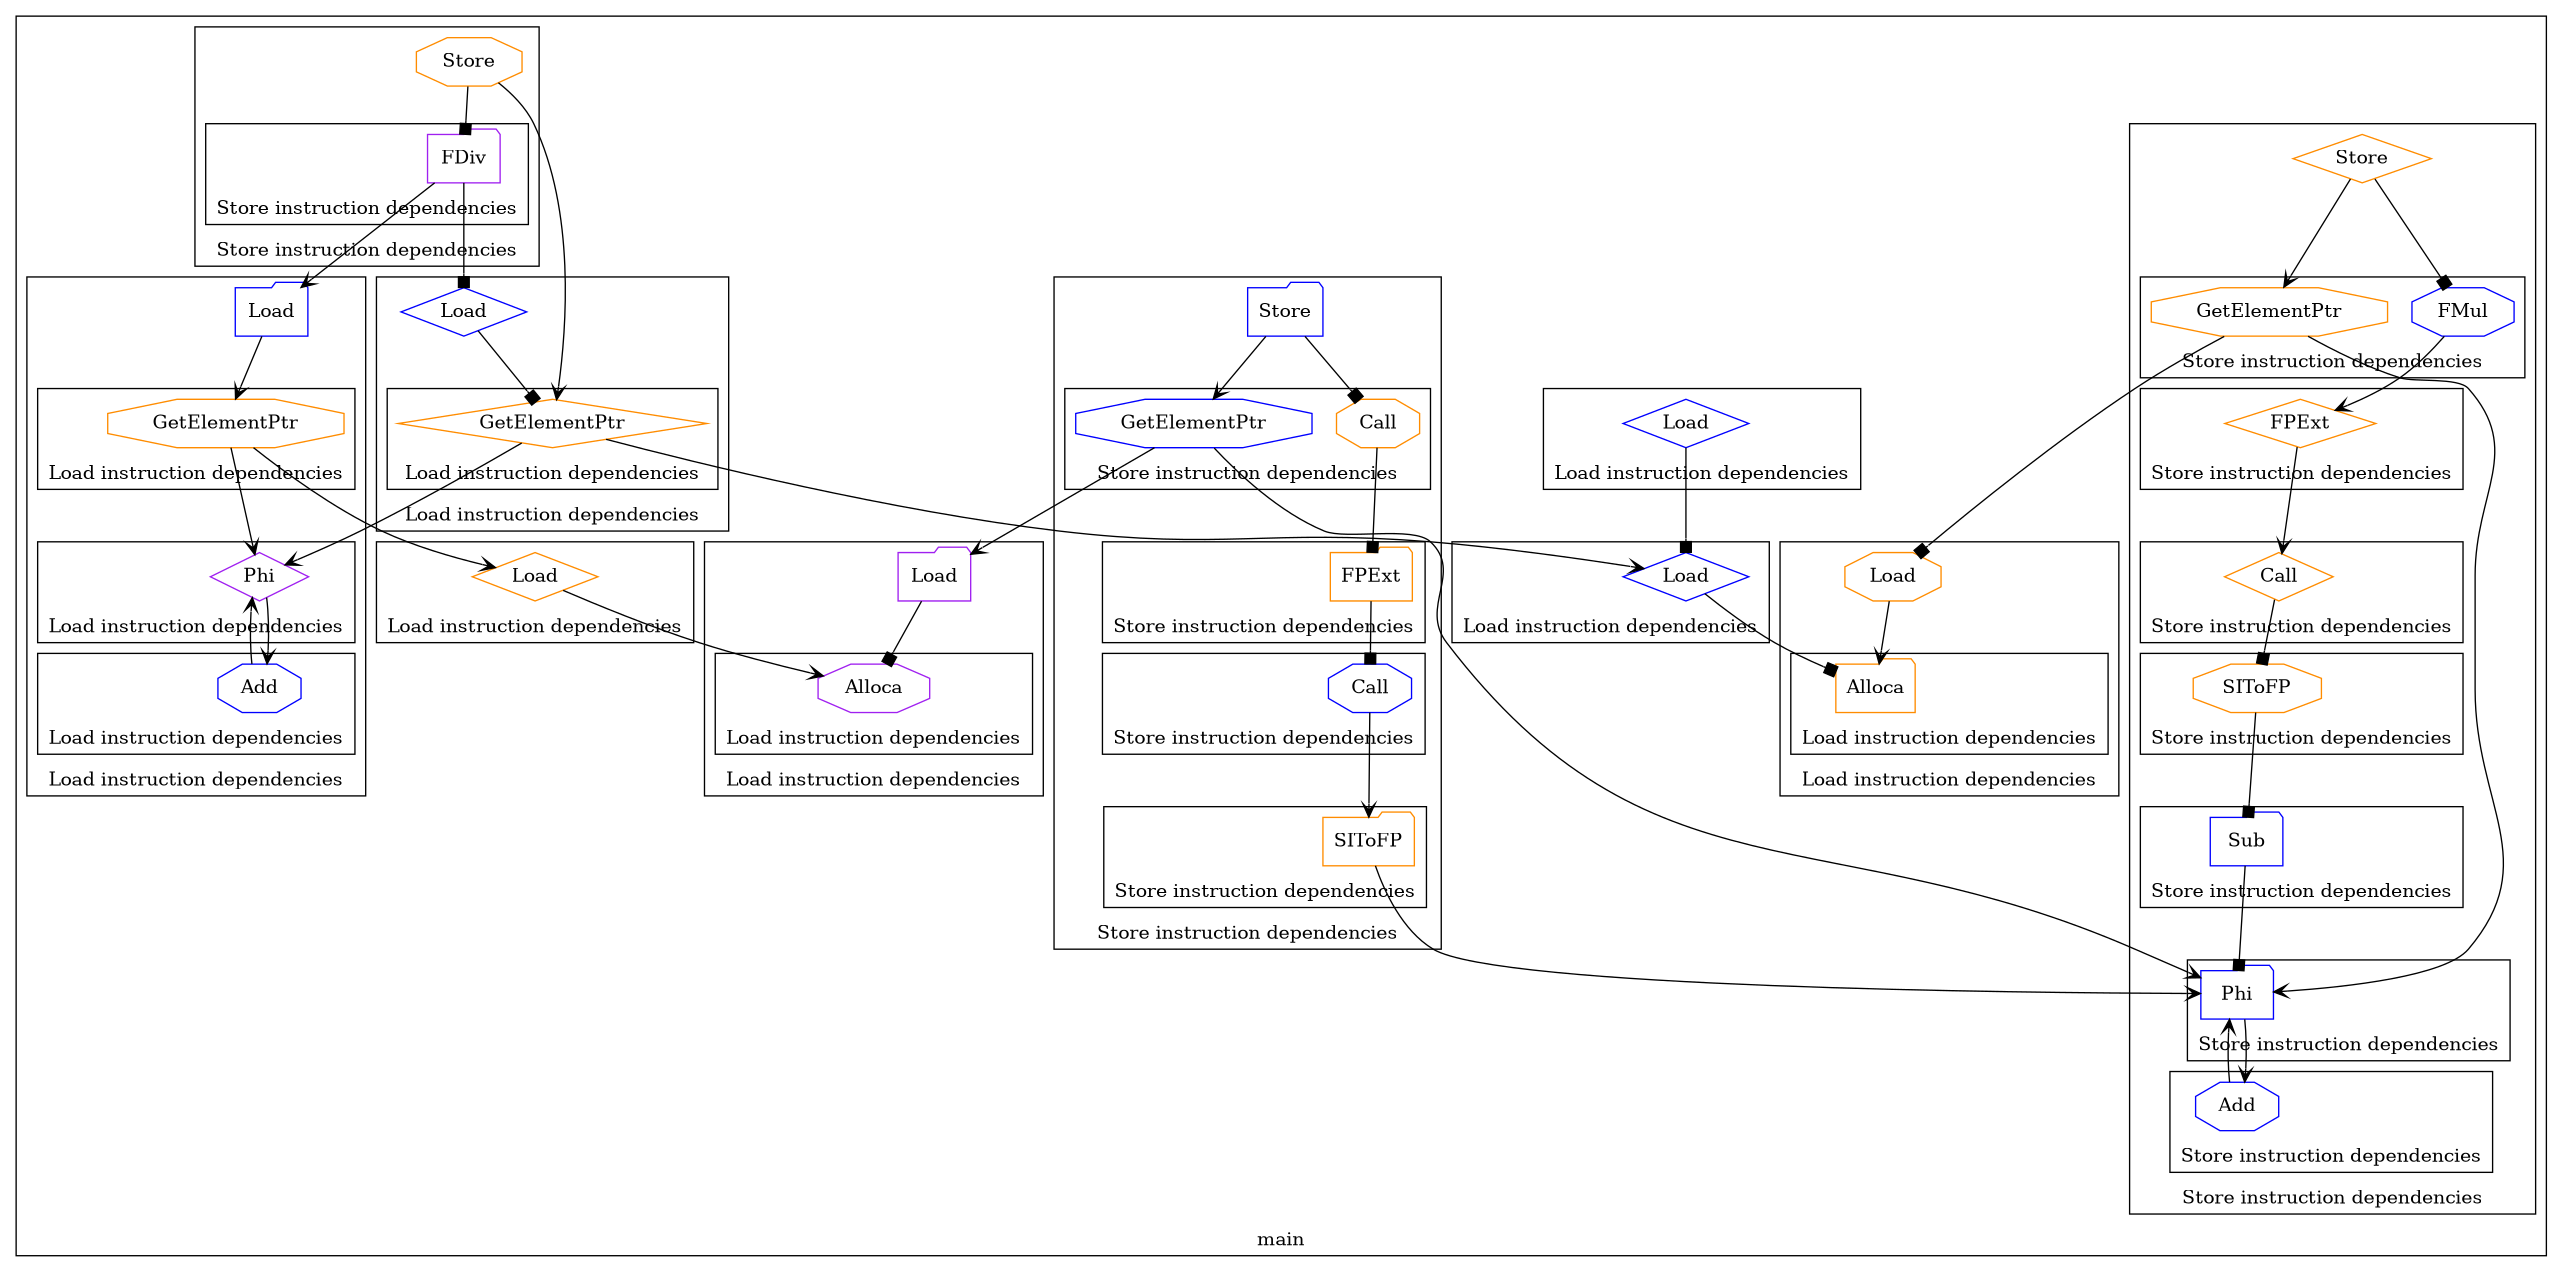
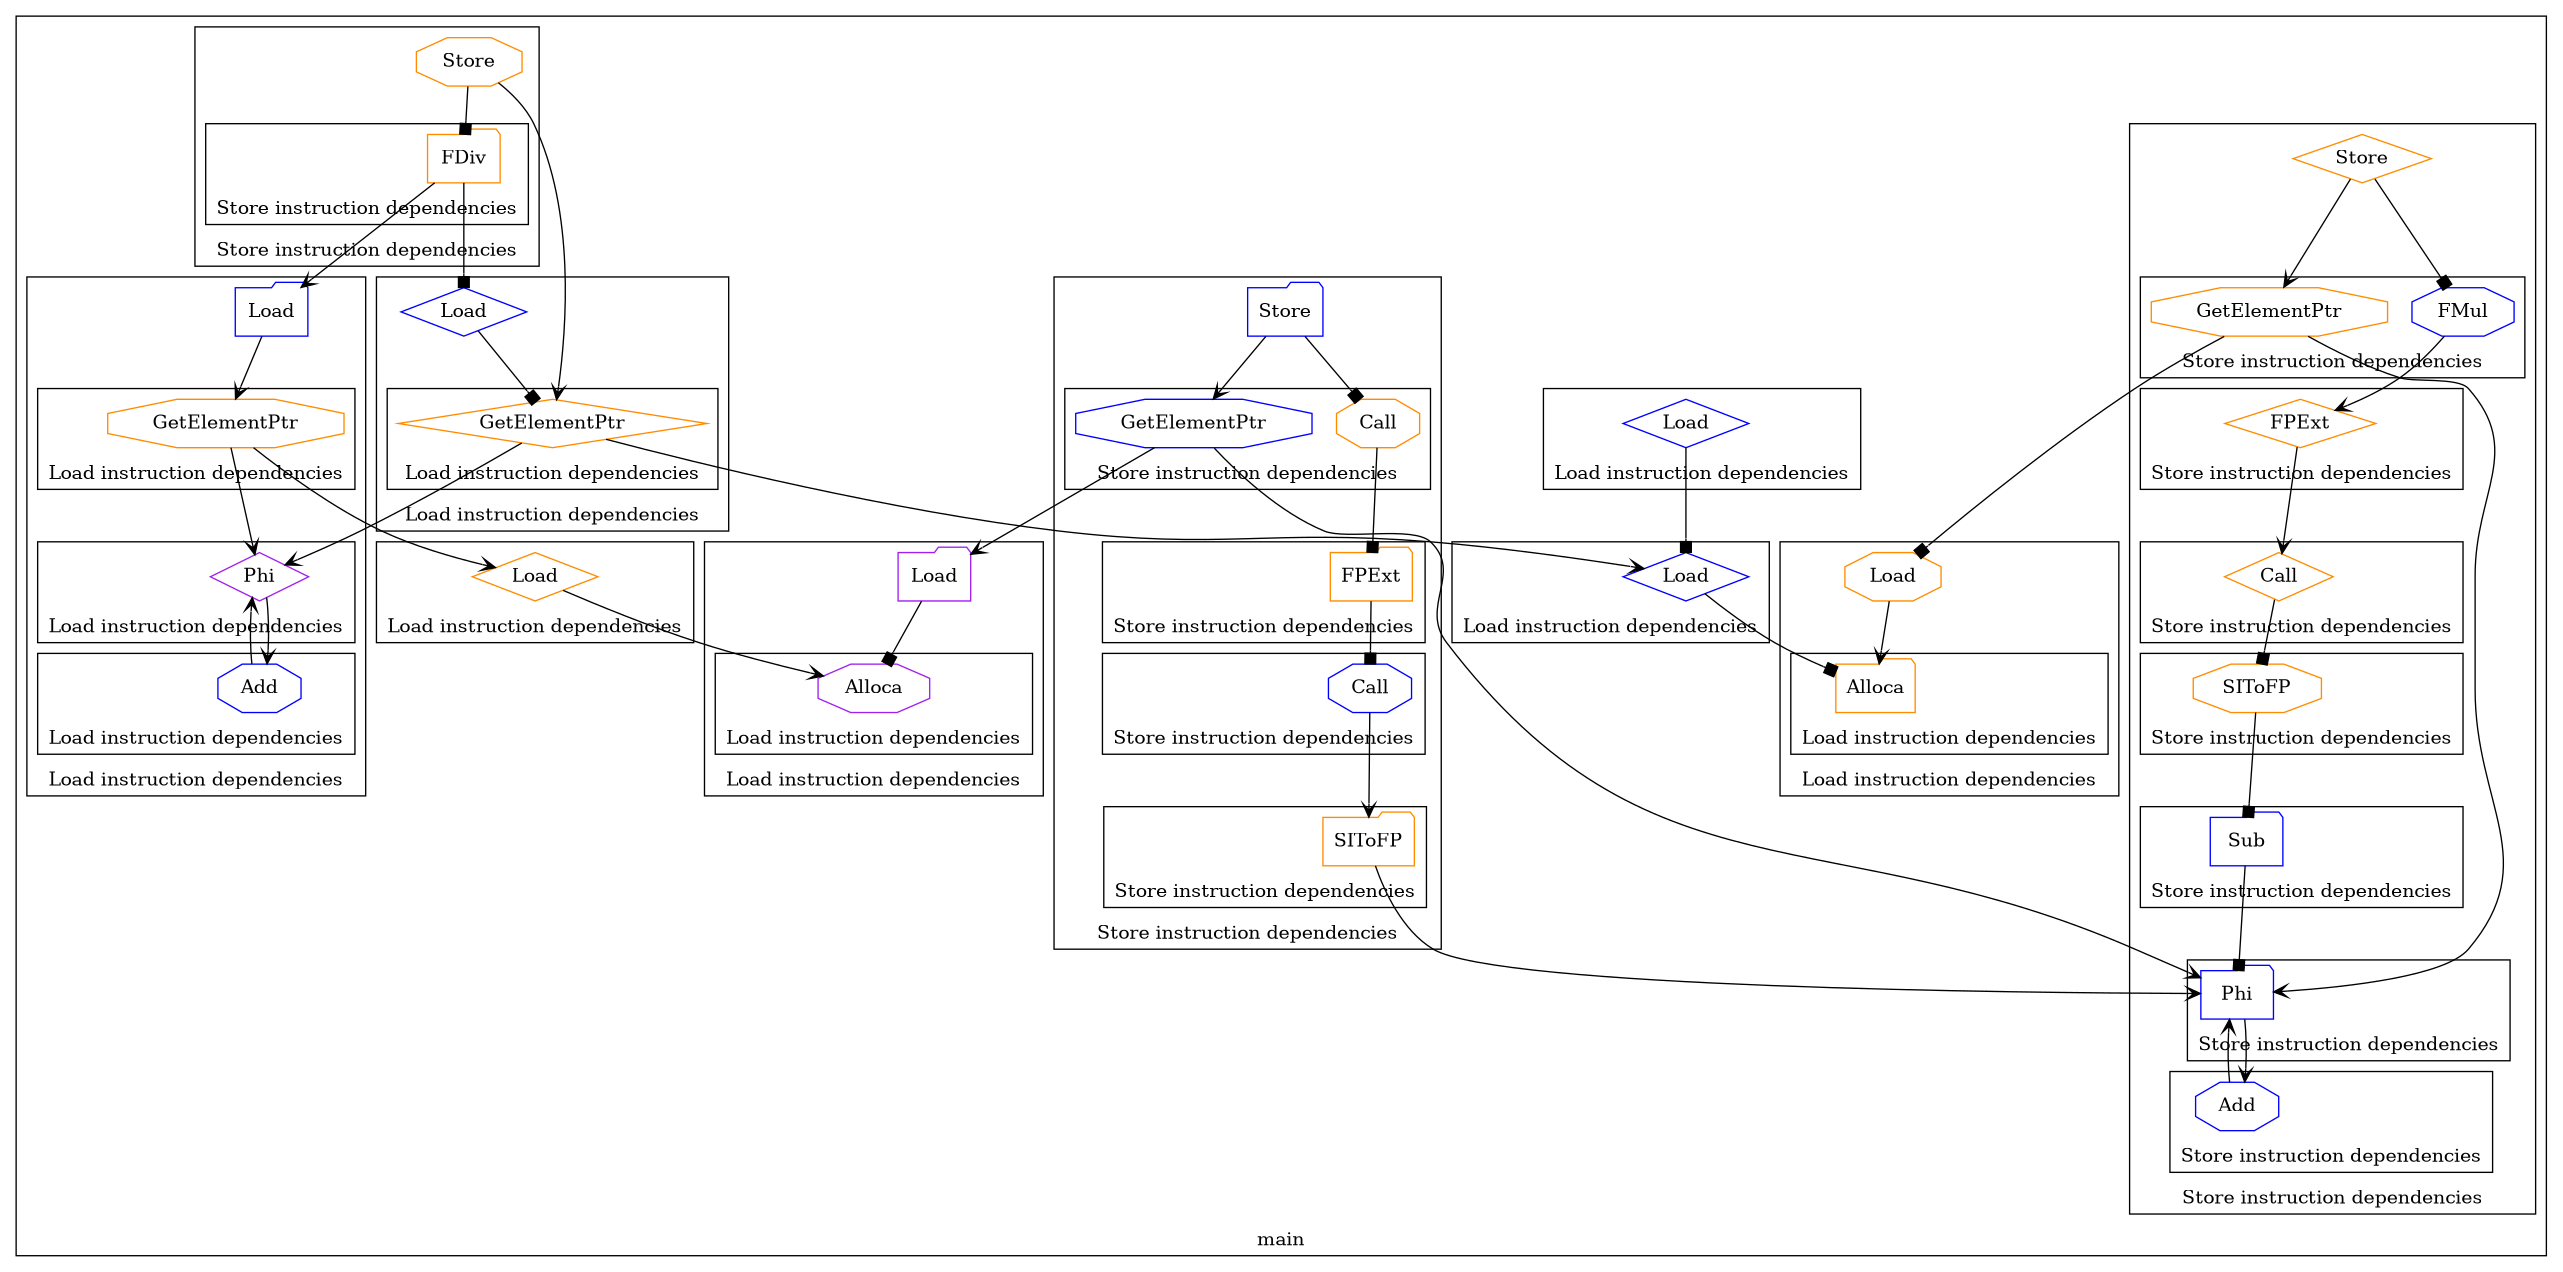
node "FDiv": color purple -> darkorange
